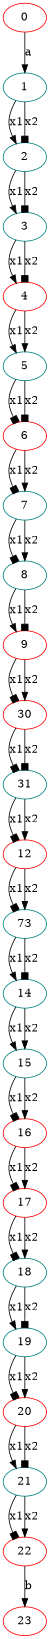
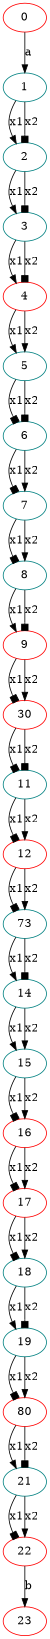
node "6": color red -> teal
node "31": label "31" -> "11"
node "20": label "20" -> "80"
